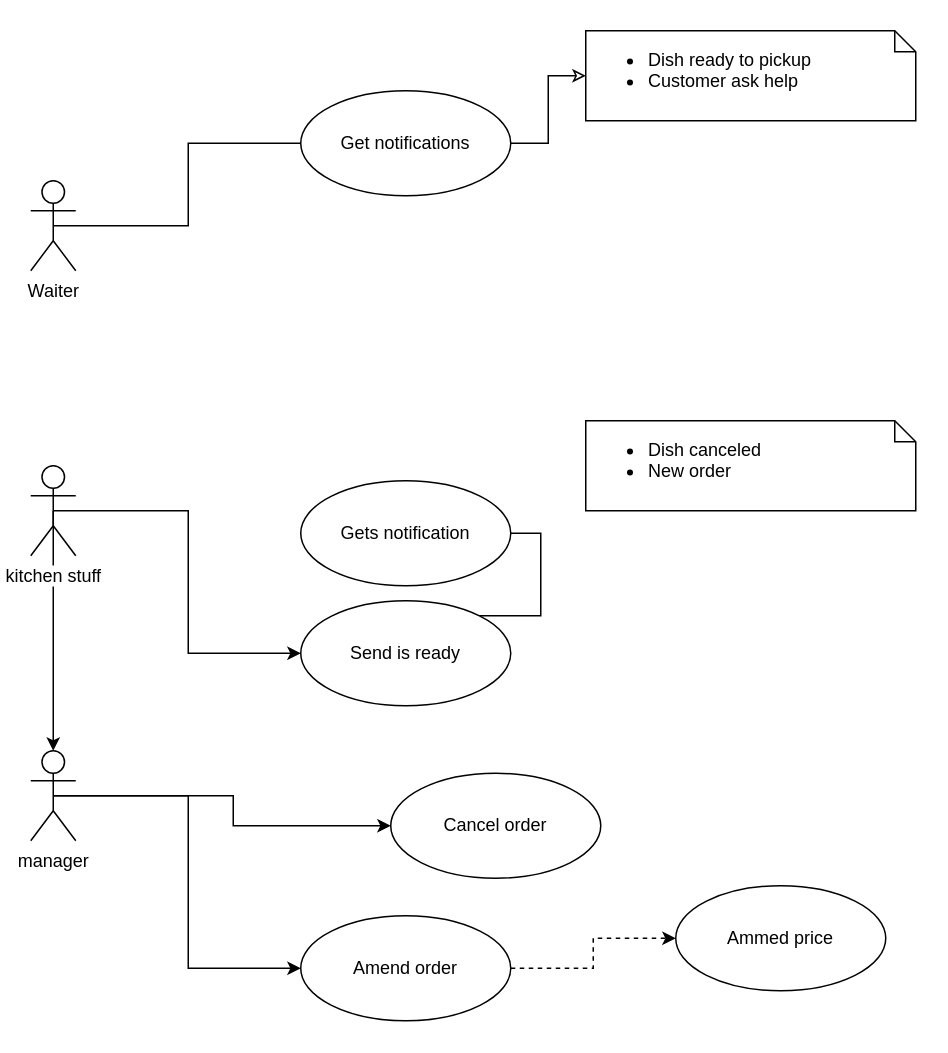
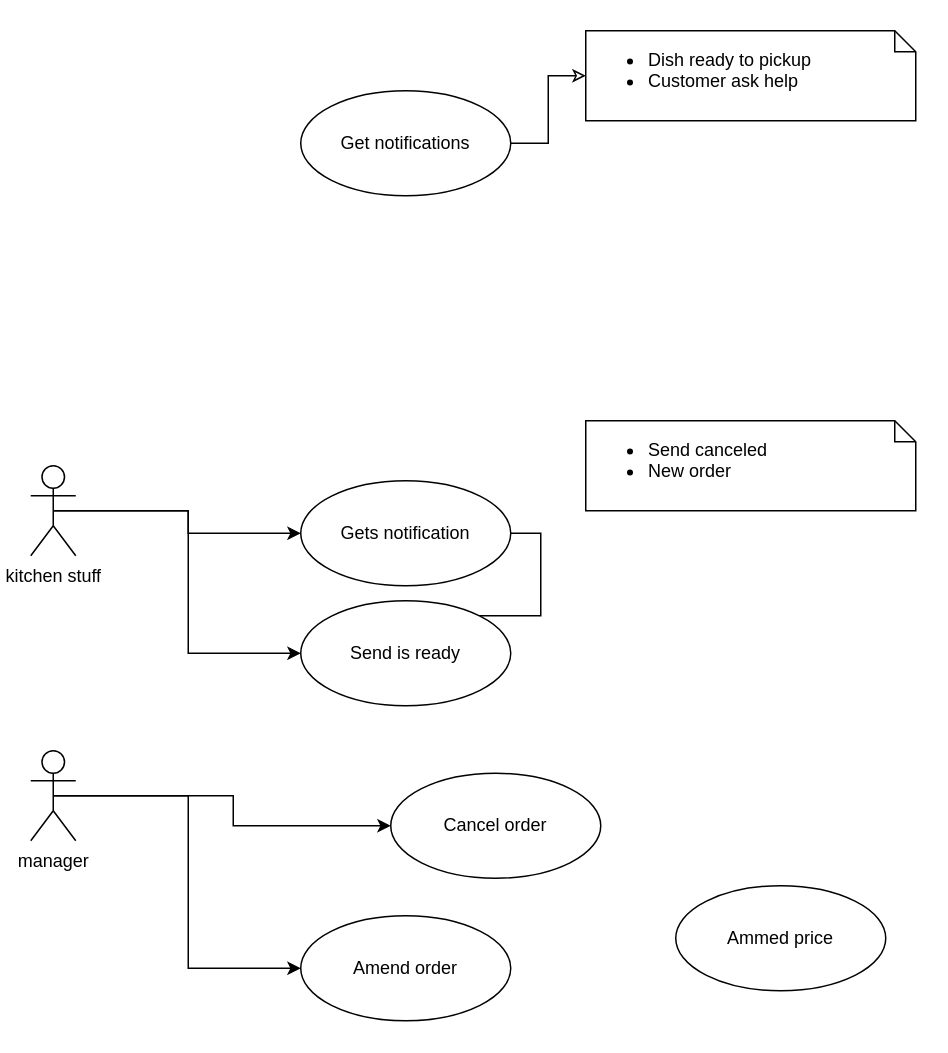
edge "Get notifications" -- "Waiter": removed
node "Waiter": removed
node "Dish canceled New order": label "Dish canceled New order" -> "Send canceled New order"
edge "kitchen stuff" -> "manager": now "kitchen stuff" -> "Gets notification"
edge "Amend order" -> "Ammed price": removed
